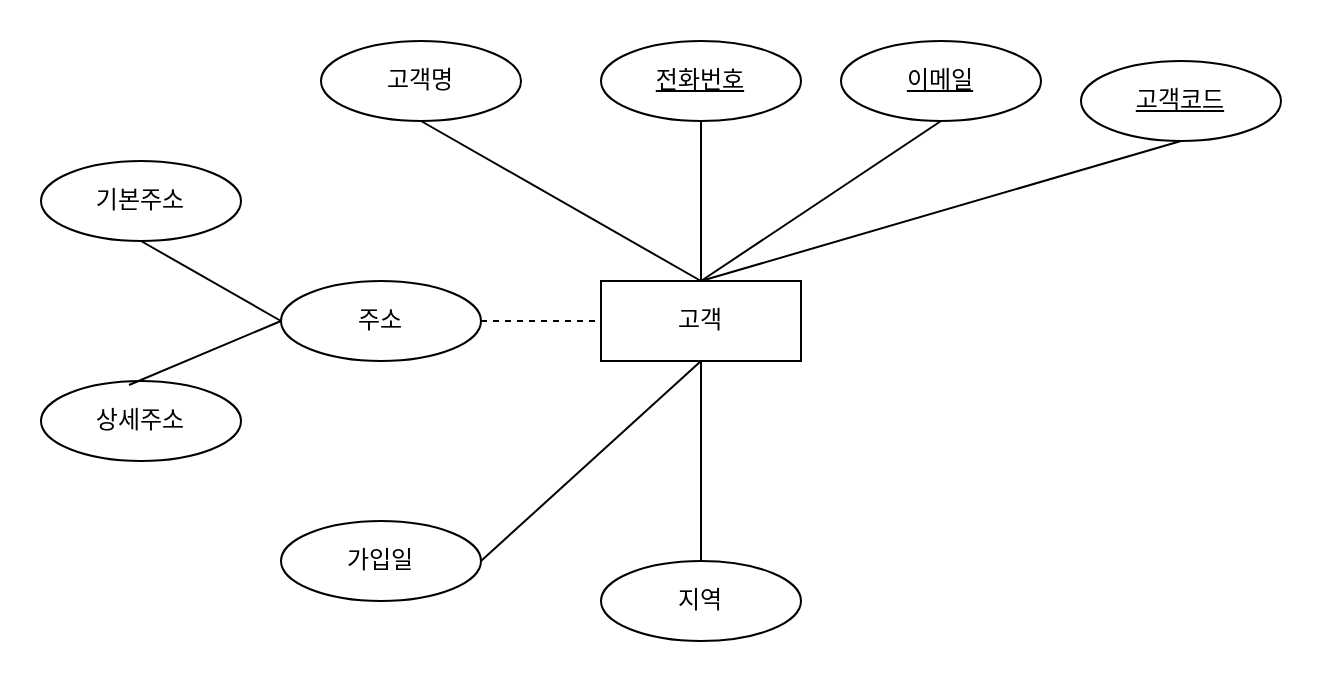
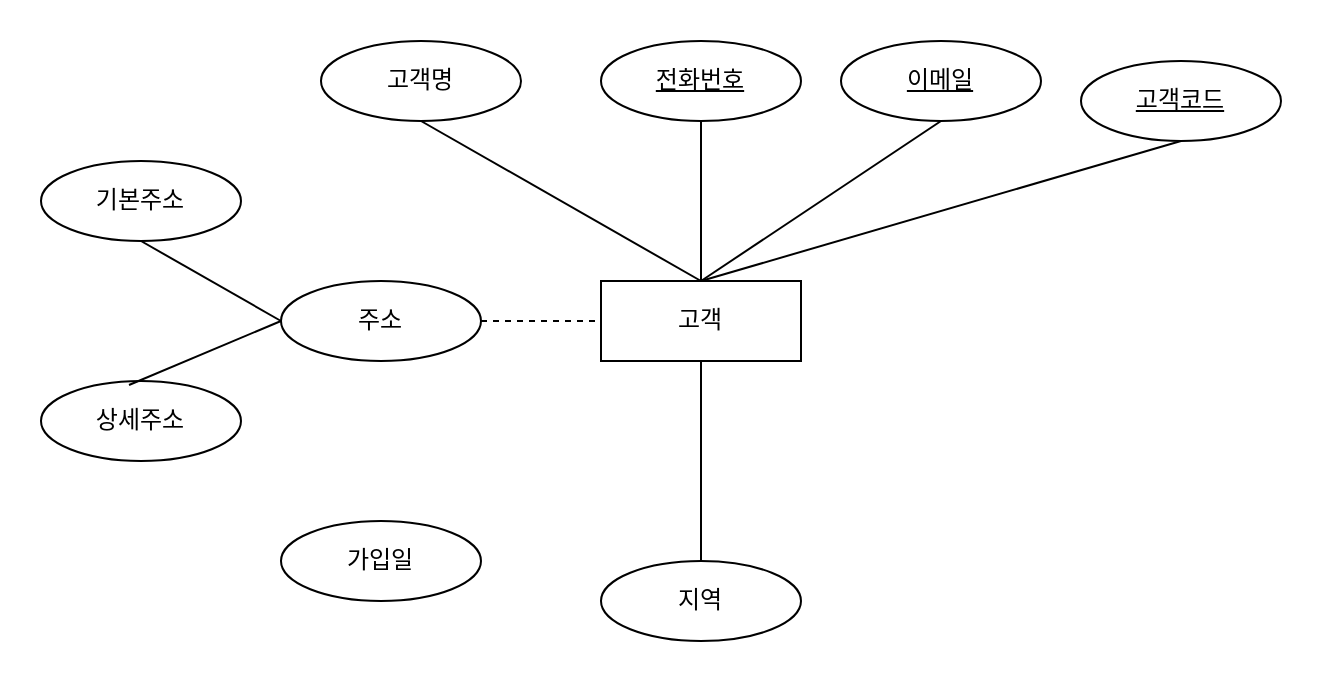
edge "고객" -- "가입일": removed
